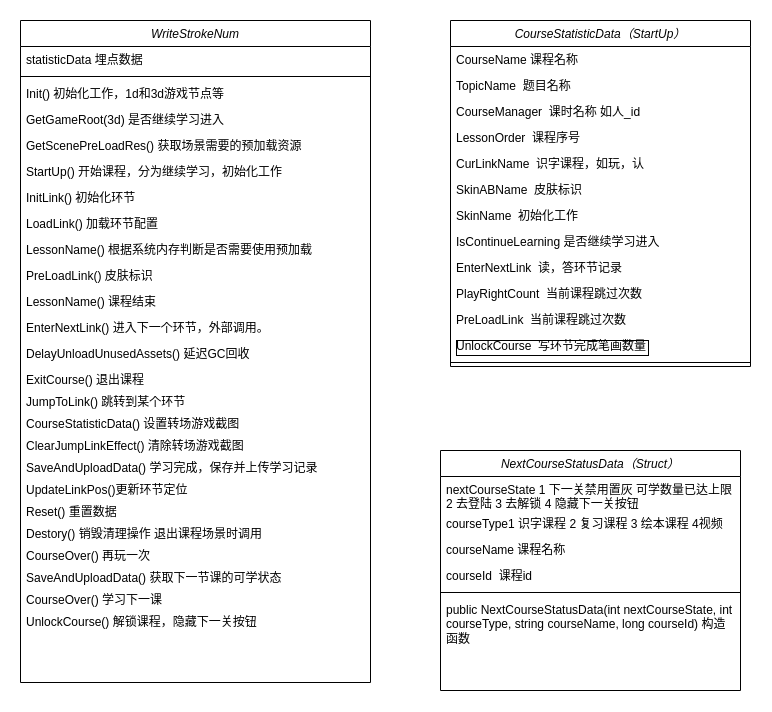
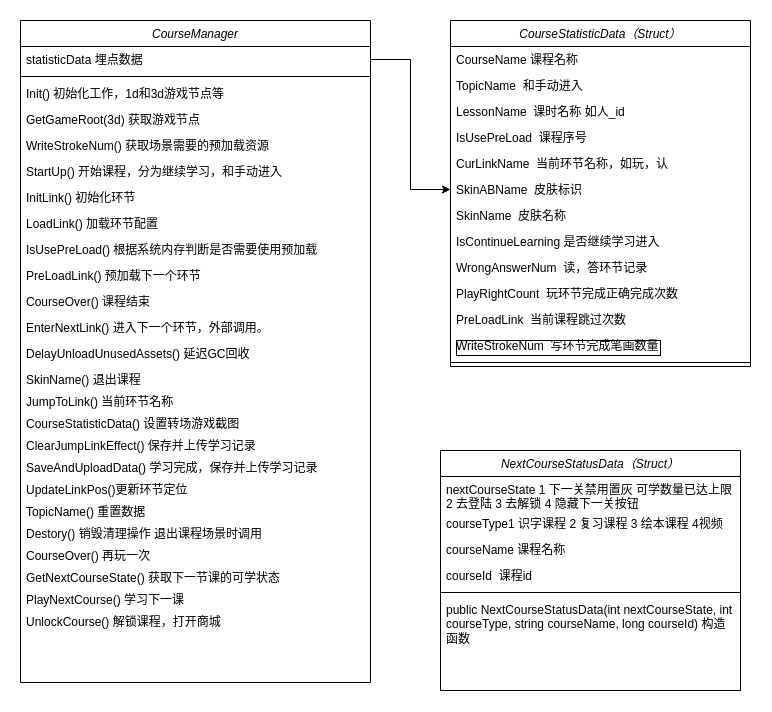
node "WriteStrokeNum": label "WriteStrokeNum" -> "CourseManager"
node "CourseStatisticData（StartUp）": label "CourseStatisticData（StartUp）" -> "CourseStatisticData（Struct）"
node "TopicName 题目名称": label "TopicName 题目名称" -> "TopicName 和手动进入"
node "CourseManager 课时名称 如人_id": label "CourseManager 课时名称 如人_id" -> "LessonName 课时名称 如人_id"
node "GetGameRoot(3d) 是否继续学习进入": label "GetGameRoot(3d) 是否继续学习进入" -> "GetGameRoot(3d) 获取游戏节点"
edge "statisticData 埋点数据" -> "SkinABName 皮肤标识": added
node "LessonOrder 课程序号": label "LessonOrder 课程序号" -> "IsUsePreLoad 课程序号"
node "GetScenePreLoadRes() 获取场景需要的预加载资源": label "GetScenePreLoadRes() 获取场景需要的预加载资源" -> "WriteStrokeNum() 获取场景需要的预加载资源"
node "CurLinkName 识字课程，如玩，认": label "CurLinkName 识字课程，如玩，认" -> "CurLinkName 当前环节名称，如玩，认"
node "StartUp() 开始课程，分为继续学习，初始化工作": label "StartUp() 开始课程，分为继续学习，初始化工作" -> "StartUp() 开始课程，分为继续学习，和手动进入"
node "SkinName 初始化工作": label "SkinName 初始化工作" -> "SkinName 皮肤名称"
node "LessonName() 根据系统内存判断是否需要使用预加载": label "LessonName() 根据系统内存判断是否需要使用预加载" -> "IsUsePreLoad() 根据系统内存判断是否需要使用预加载"
node "EnterNextLink 读，答环节记录": label "EnterNextLink 读，答环节记录" -> "WrongAnswerNum 读，答环节记录"
node "PreLoadLink() 皮肤标识": label "PreLoadLink() 皮肤标识" -> "PreLoadLink() 预加载下一个环节"
node "PlayRightCount 当前课程跳过次数": label "PlayRightCount 当前课程跳过次数" -> "PlayRightCount 玩环节完成正确完成次数"
node "LessonName() 课程结束": label "LessonName() 课程结束" -> "CourseOver() 课程结束"
node "UnlockCourse 写环节完成笔画数量": label "UnlockCourse 写环节完成笔画数量" -> "WriteStrokeNum 写环节完成笔画数量"
node "ExitCourse() 退出课程": label "ExitCourse() 退出课程" -> "SkinName() 退出课程"
node "JumpToLink() 跳转到某个环节": label "JumpToLink() 跳转到某个环节" -> "JumpToLink() 当前环节名称"
node "ClearJumpLinkEffect() 清除转场游戏截图": label "ClearJumpLinkEffect() 清除转场游戏截图" -> "ClearJumpLinkEffect() 保存并上传学习记录"
node "Reset() 重置数据": label "Reset() 重置数据" -> "TopicName() 重置数据"
node "SaveAndUploadData() 获取下一节课的可学状态": label "SaveAndUploadData() 获取下一节课的可学状态" -> "GetNextCourseState() 获取下一节课的可学状态"
node "CourseOver() 学习下一课": label "CourseOver() 学习下一课" -> "PlayNextCourse() 学习下一课"
node "UnlockCourse() 解锁课程，隐藏下一关按钮": label "UnlockCourse() 解锁课程，隐藏下一关按钮" -> "UnlockCourse() 解锁课程，打开商城"
